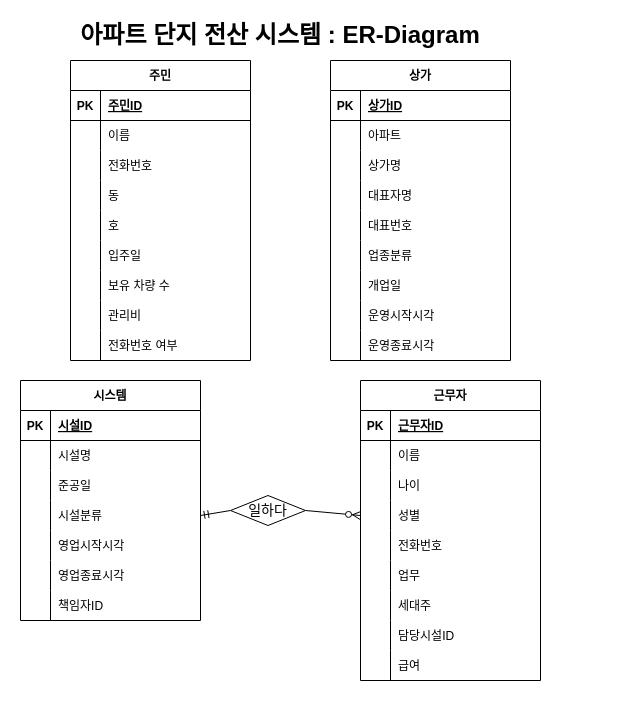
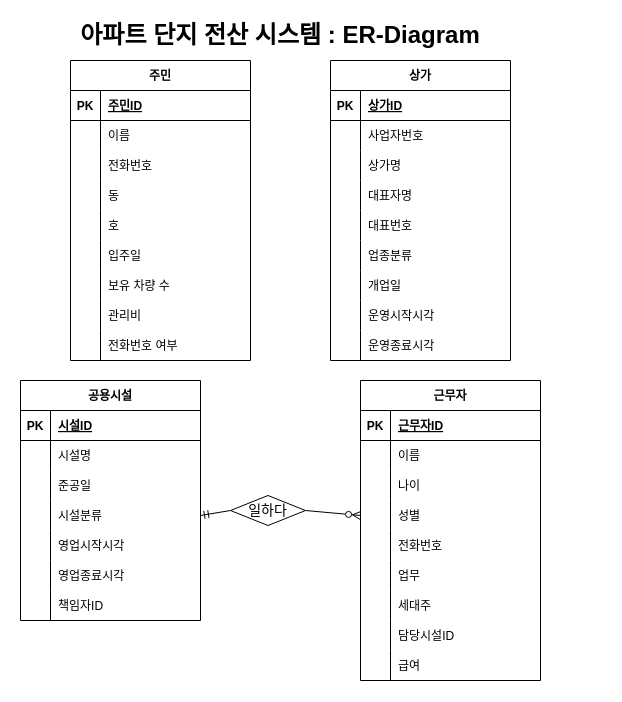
node "아파트": label "아파트" -> "사업자번호"
node "시스템": label "시스템" -> "공용시설"
